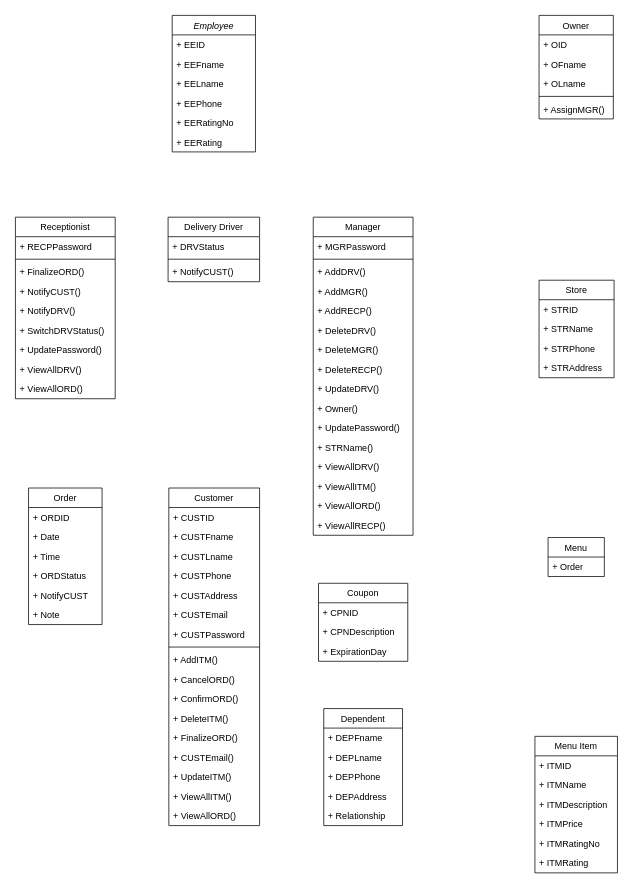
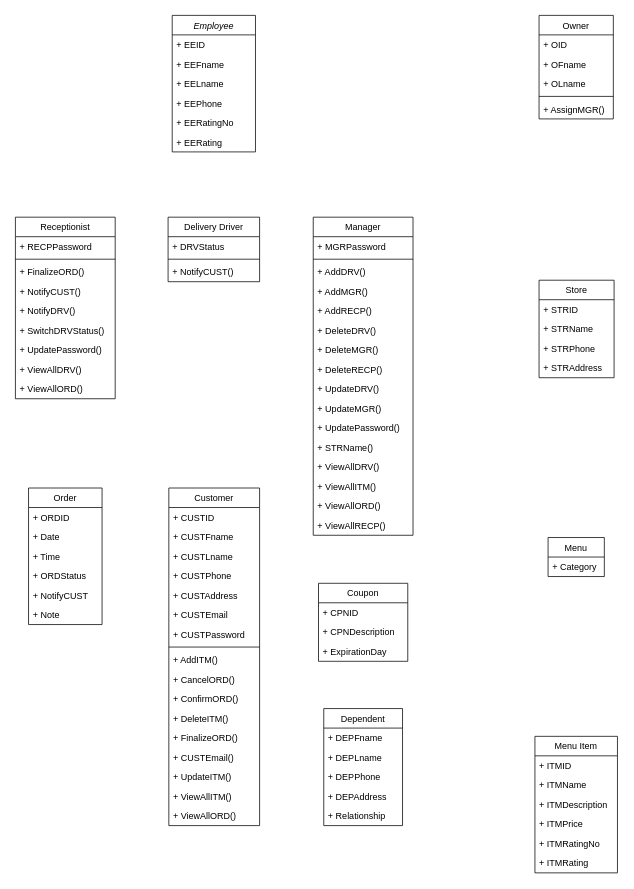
node "+ Owner()": label "+ Owner()" -> "+ UpdateMGR()"
node "+ Order": label "+ Order" -> "+ Category"
